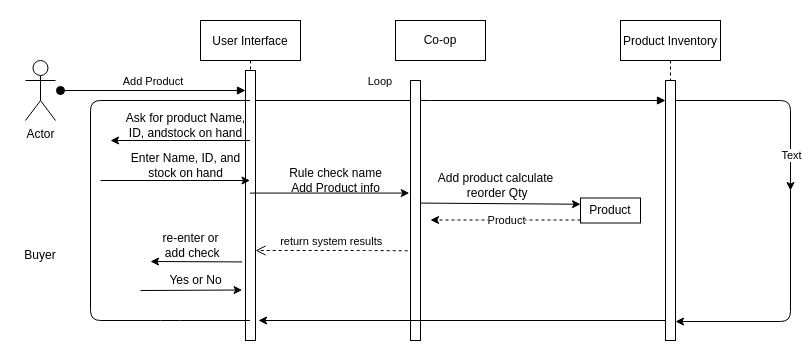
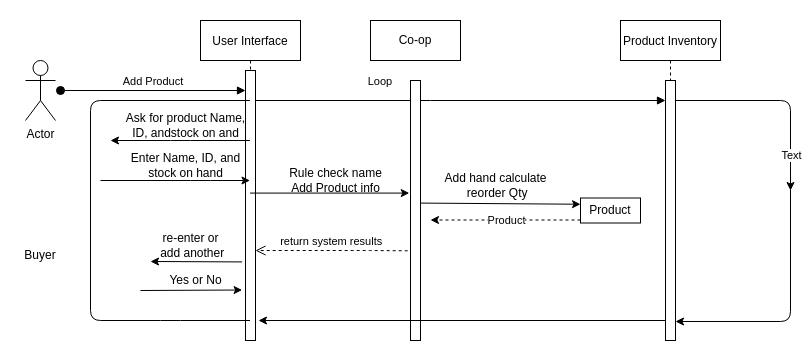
node "Co-op": moved (441, 41) -> (416, 41)
node "Ask for product Name, ID, andstock on hand": label "Ask for product Name, ID, andstock on hand" -> "Ask for product Name, ID, andstock on and"
node "Add product calculate reorder Qty": label "Add product calculate reorder Qty" -> "Add hand calculate reorder Qty"
node "re-enter or add check": label "re-enter or add check" -> "re-enter or add another"
